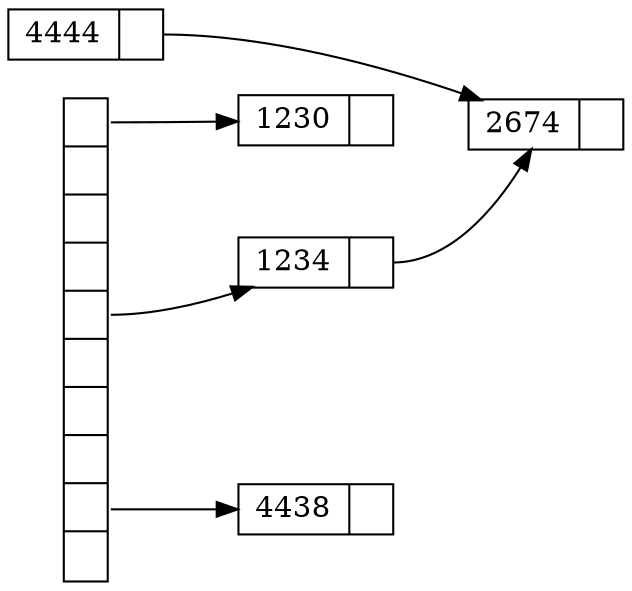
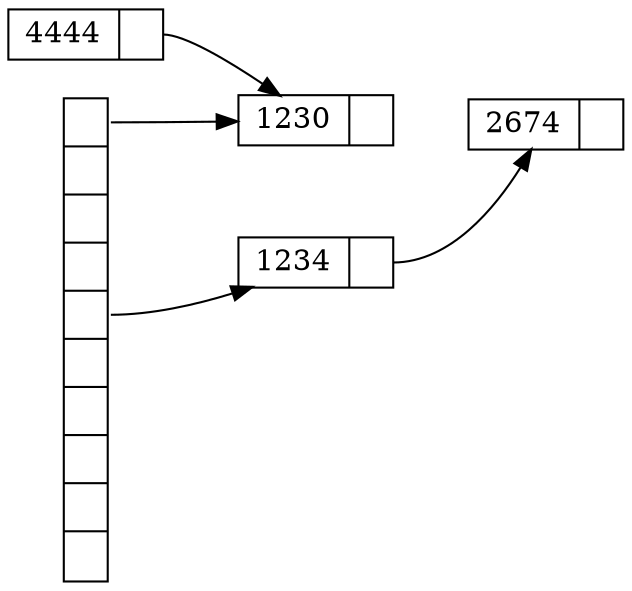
edge "4444" -> "2674": now "4444" -> "1230"
node "4438": removed
